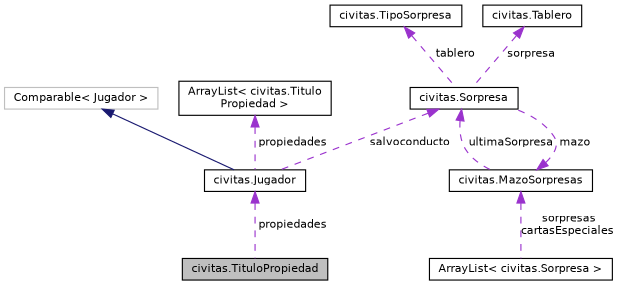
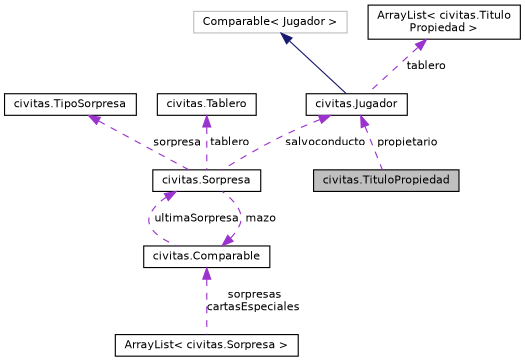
edge "civitas.Sorpresa" -> "civitas.TipoSorpresa": label " tablero" -> " sorpresa"
edge "civitas.Sorpresa" -> "civitas.Tablero": label " sorpresa" -> " tablero"
edge "civitas.Jugador" -> "civitas.Sorpresa": reversed
edge "civitas.Jugador" -> "ArrayList< civitas.Titulo Propiedad >": label " propiedades" -> " tablero"
node "civitas.MazoSorpresas": label "civitas.MazoSorpresas" -> "civitas.Comparable"
edge "civitas.TituloPropiedad" -> "civitas.Jugador": label " propiedades" -> " propietario"
